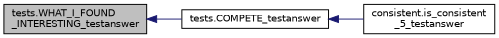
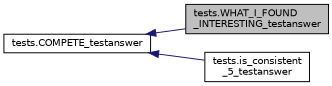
edge "tests.COMPETE_testanswer" -> "tests.WHAT_I_FOUND _INTERESTING_testanswer": reversed
node "consistent.is_consistent _5_testanswer": label "consistent.is_consistent _5_testanswer" -> "tests.is_consistent _5_testanswer"
